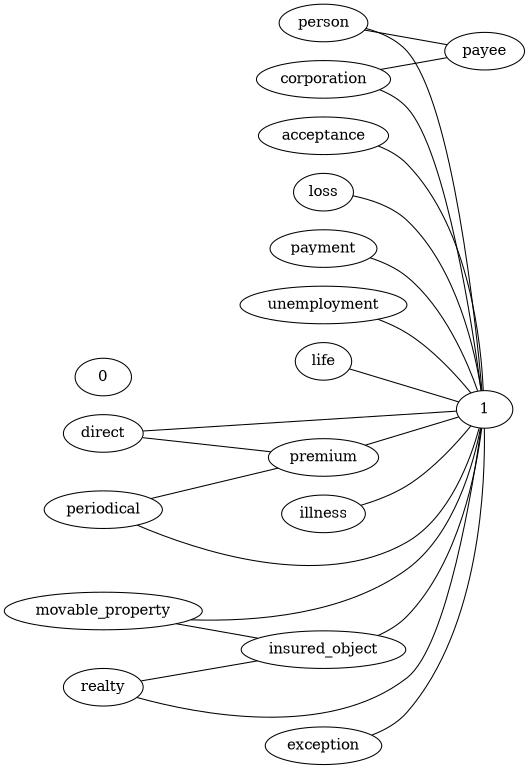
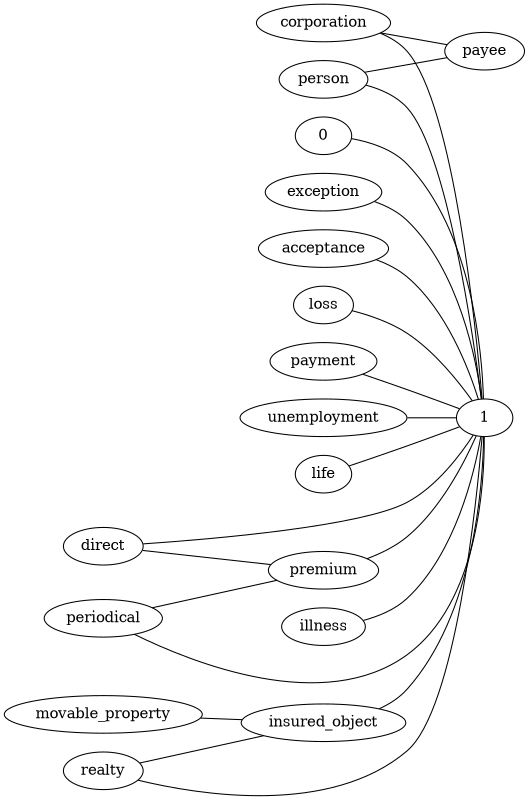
edge "1" -- "movable_property": now "1" -- "0"
